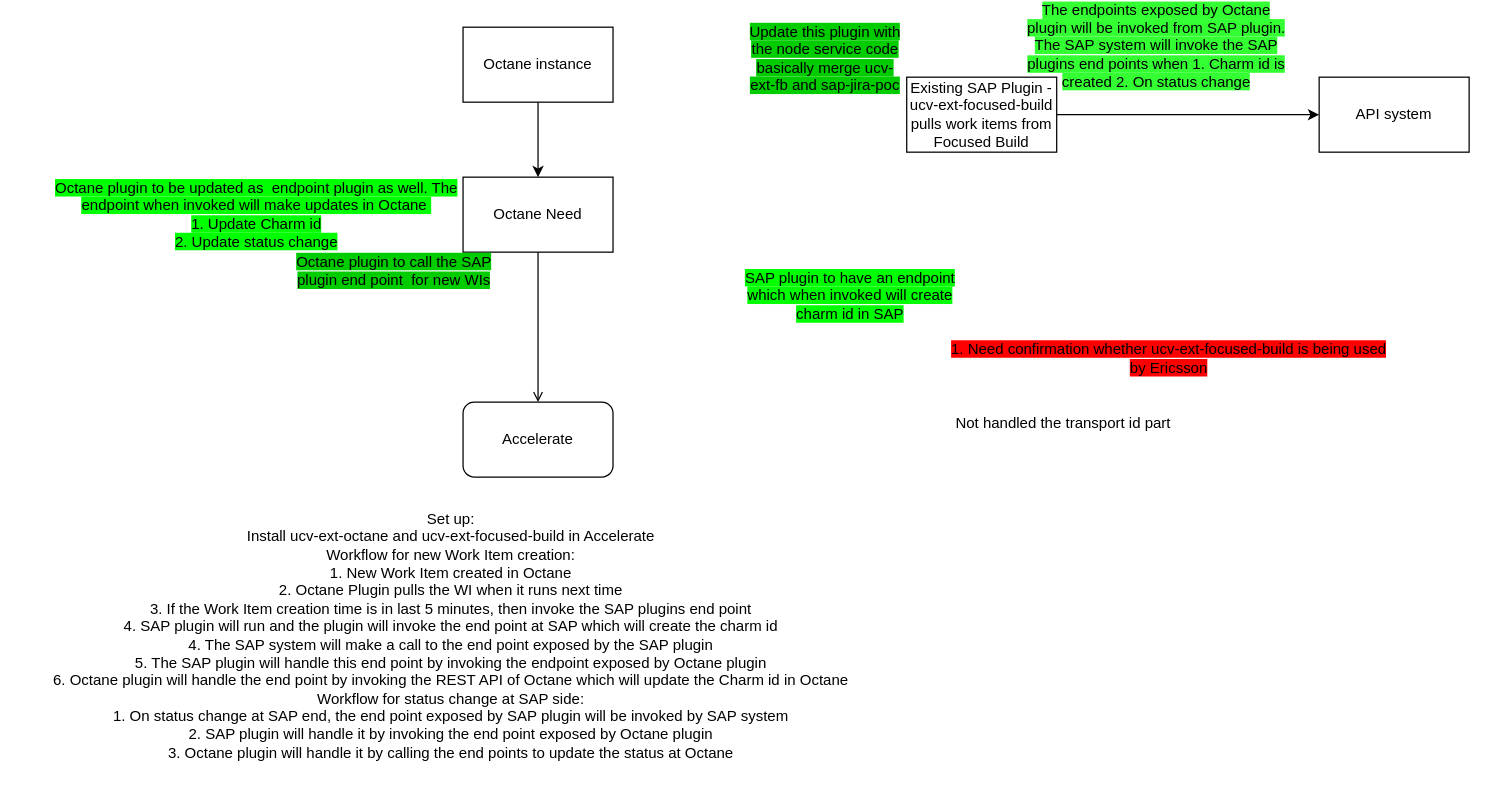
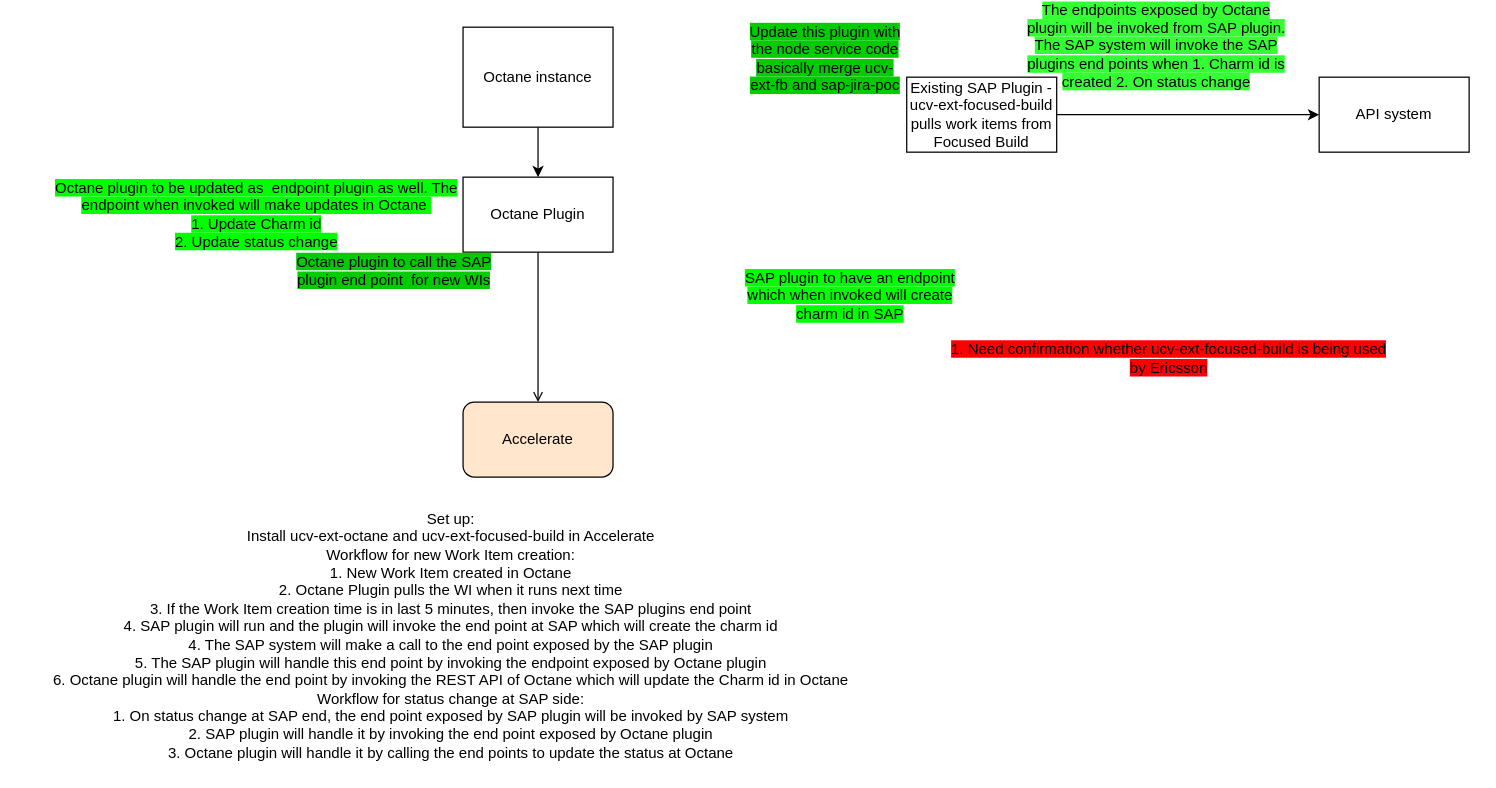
node "Octane instance": size 150x75 -> 150x100
node "Octane Need": label "Octane Need" -> "Octane Plugin"
node "Not handled the transport id part": removed
node "Accelerate": fillcolor #ffffff -> #ffe6cc
